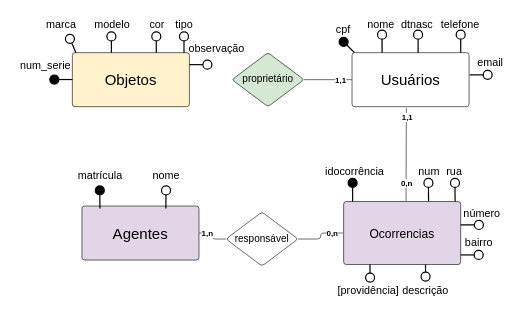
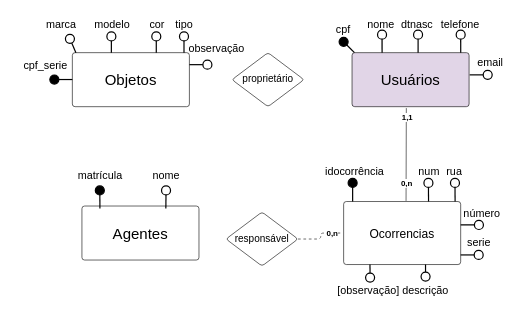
node "num_serie": label "num_serie" -> "cpf_serie"
node "Objetos": fillcolor #fff2cc -> #ffffff
node "proprietário": fillcolor #d5e8d4 -> #ffffff
edge "proprietário" -- "Usuários": removed, label "1,1"
node "Usuários": fillcolor #ffffff -> #e1d5e7
node "Agentes": fillcolor #e1d5e7 -> #ffffff
edge "Agentes" -- "responsável": removed, label "1,n"
node "Ocorrencias": fillcolor #e1d5e7 -> #ffffff
edge "Ocorrencias" -- "responsável": style solid -> dashed
node "bairro": label "bairro" -> "serie"
node "[providência]": label "[providência]" -> "[observação]"
